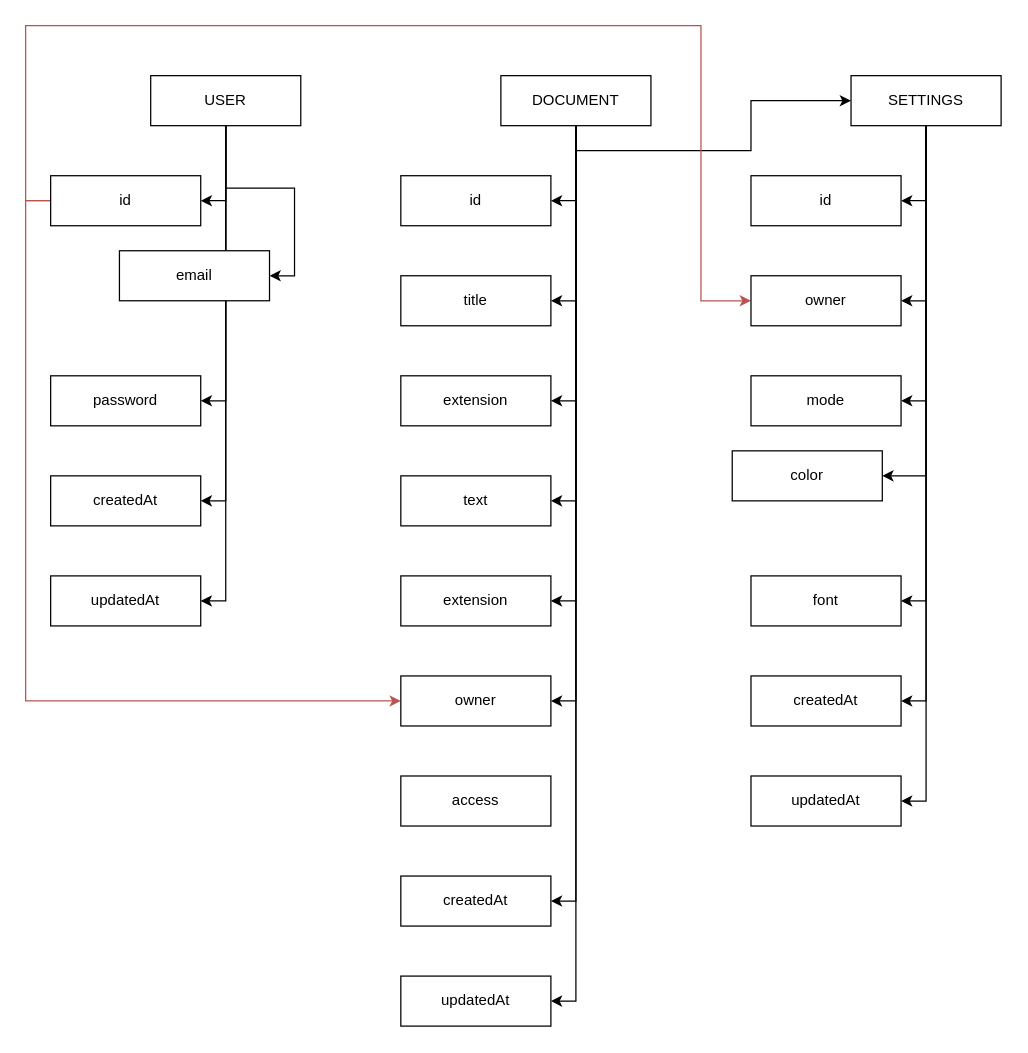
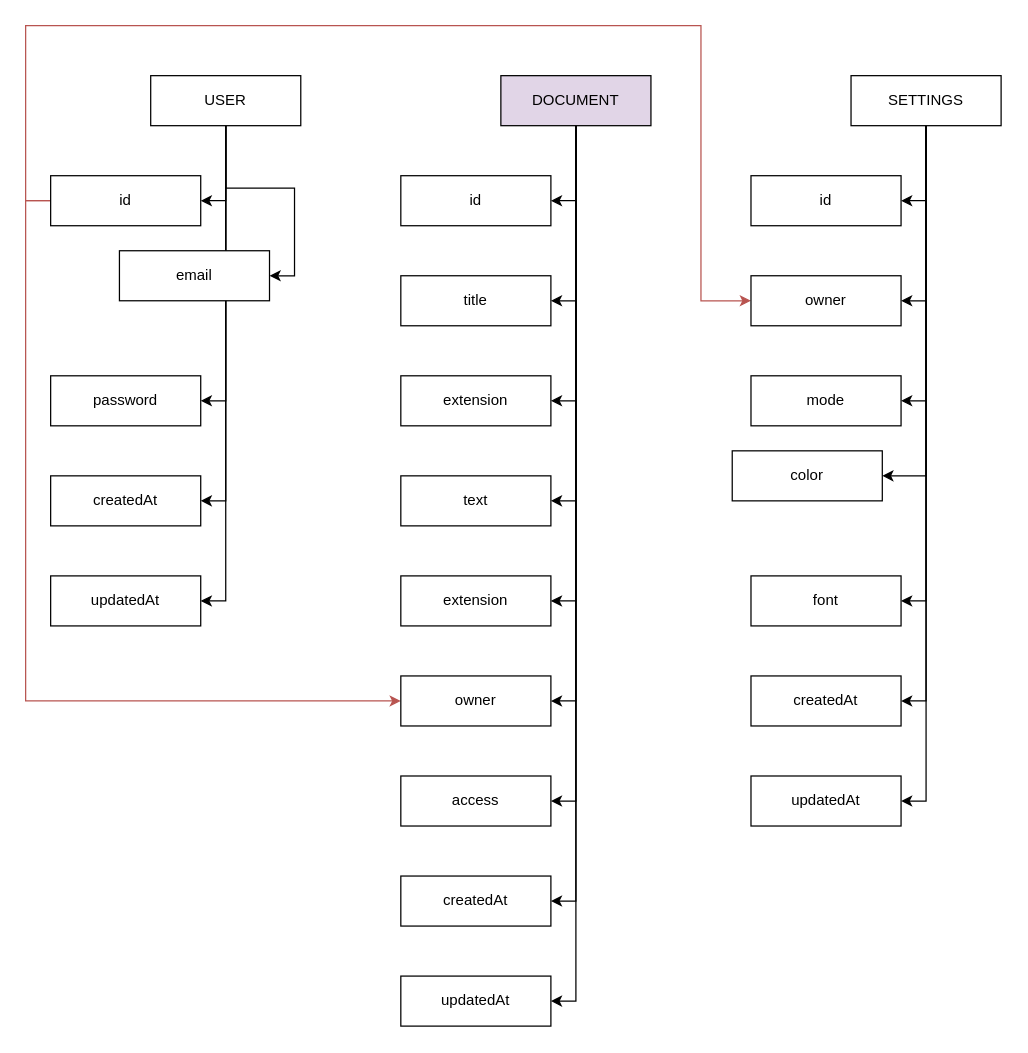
node "DOCUMENT": fillcolor #ffffff -> #e1d5e7
edge "DOCUMENT" -> "SETTINGS": now "DOCUMENT" -> "access"
